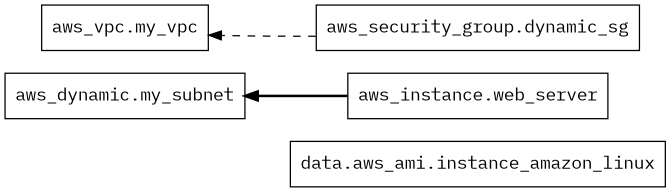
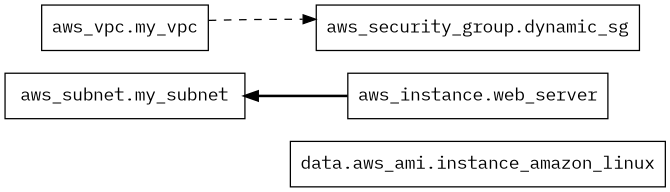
edge "aws_security_group.dynamic_sg" -> "aws_vpc.my_vpc": reversed
node "aws_dynamic.my_subnet": label "aws_dynamic.my_subnet" -> "aws_subnet.my_subnet"
